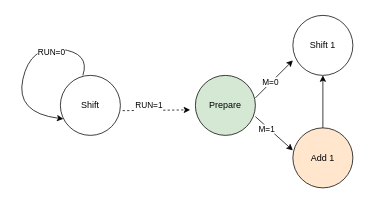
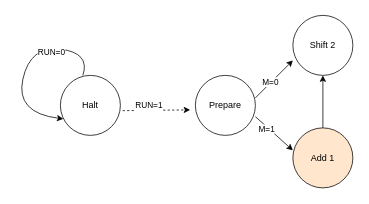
node "Shift 1": label "Shift 1" -> "Shift 2"
node "Shift": label "Shift" -> "Halt"
node "Prepare": fillcolor #d5e8d4 -> #ffffff
